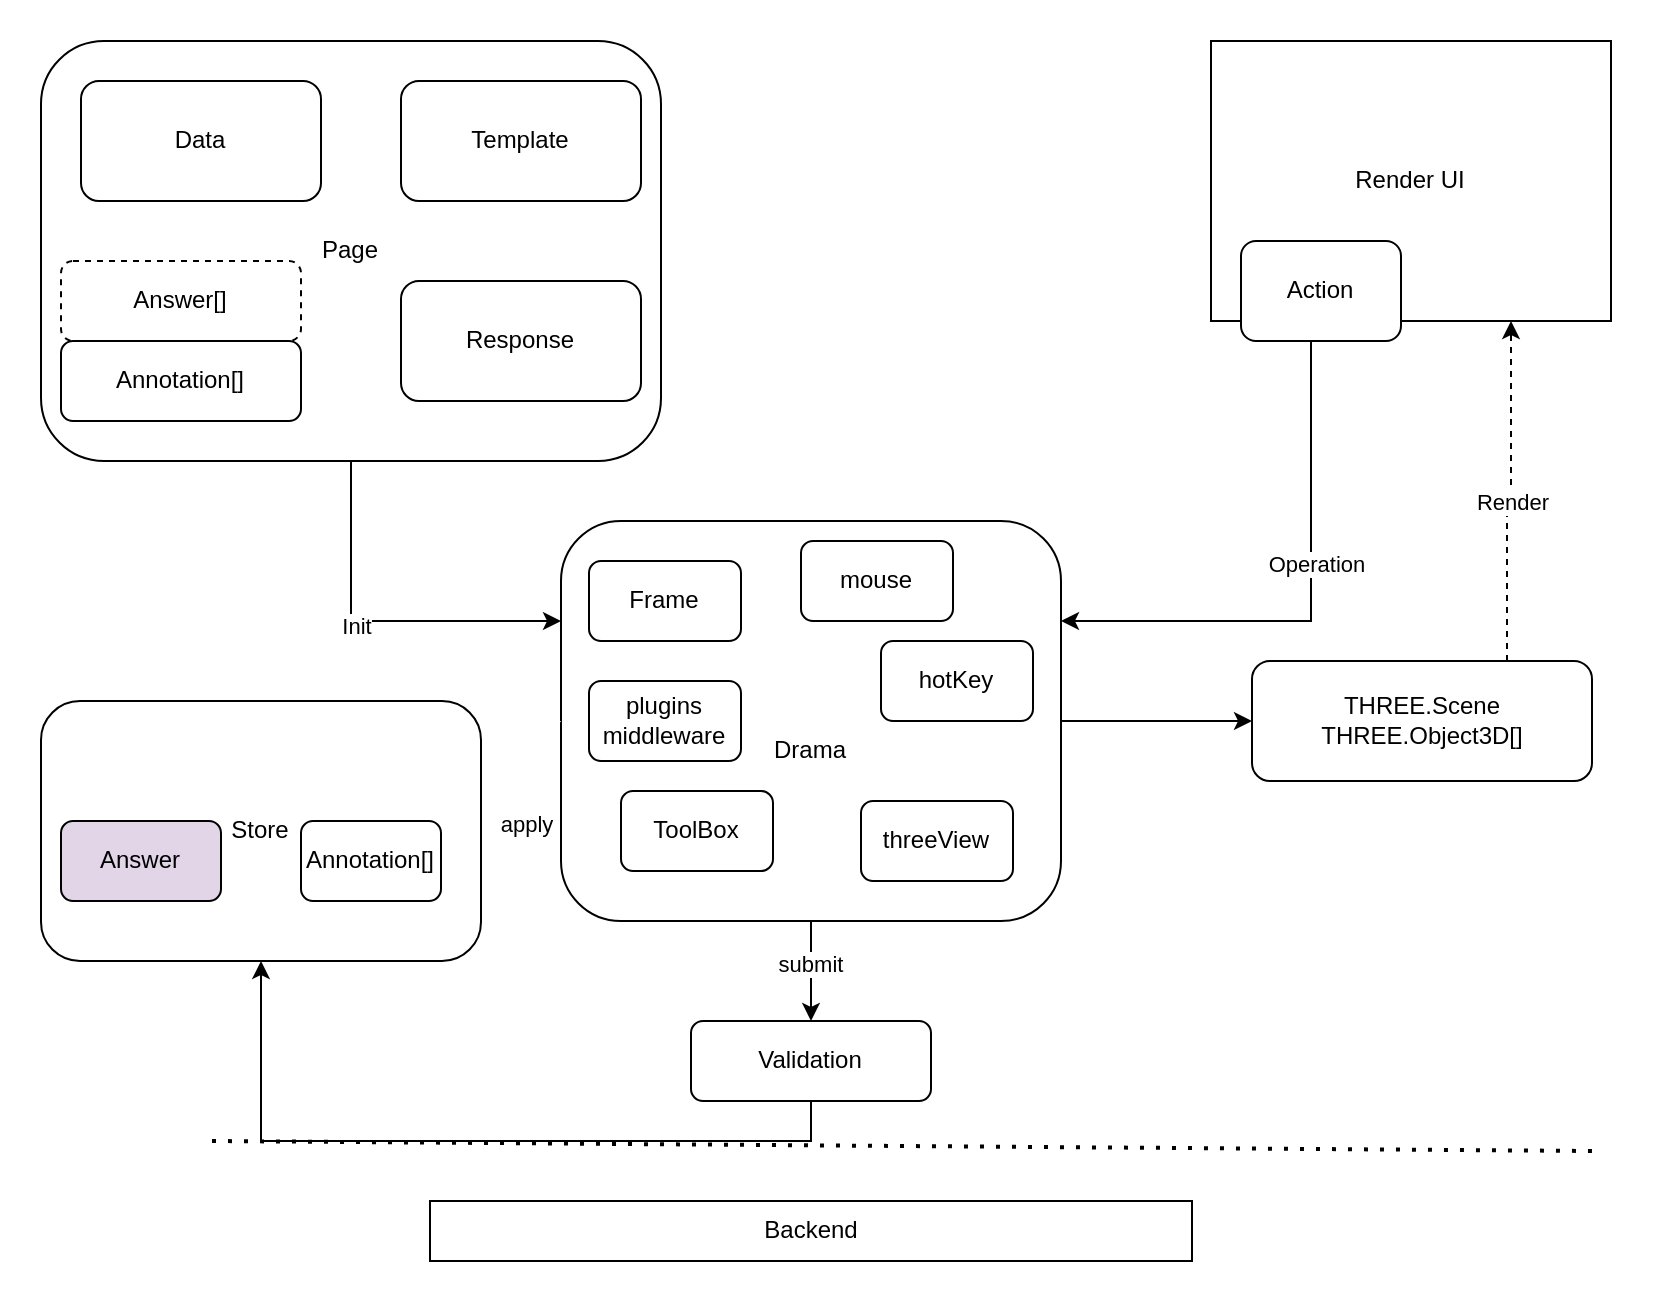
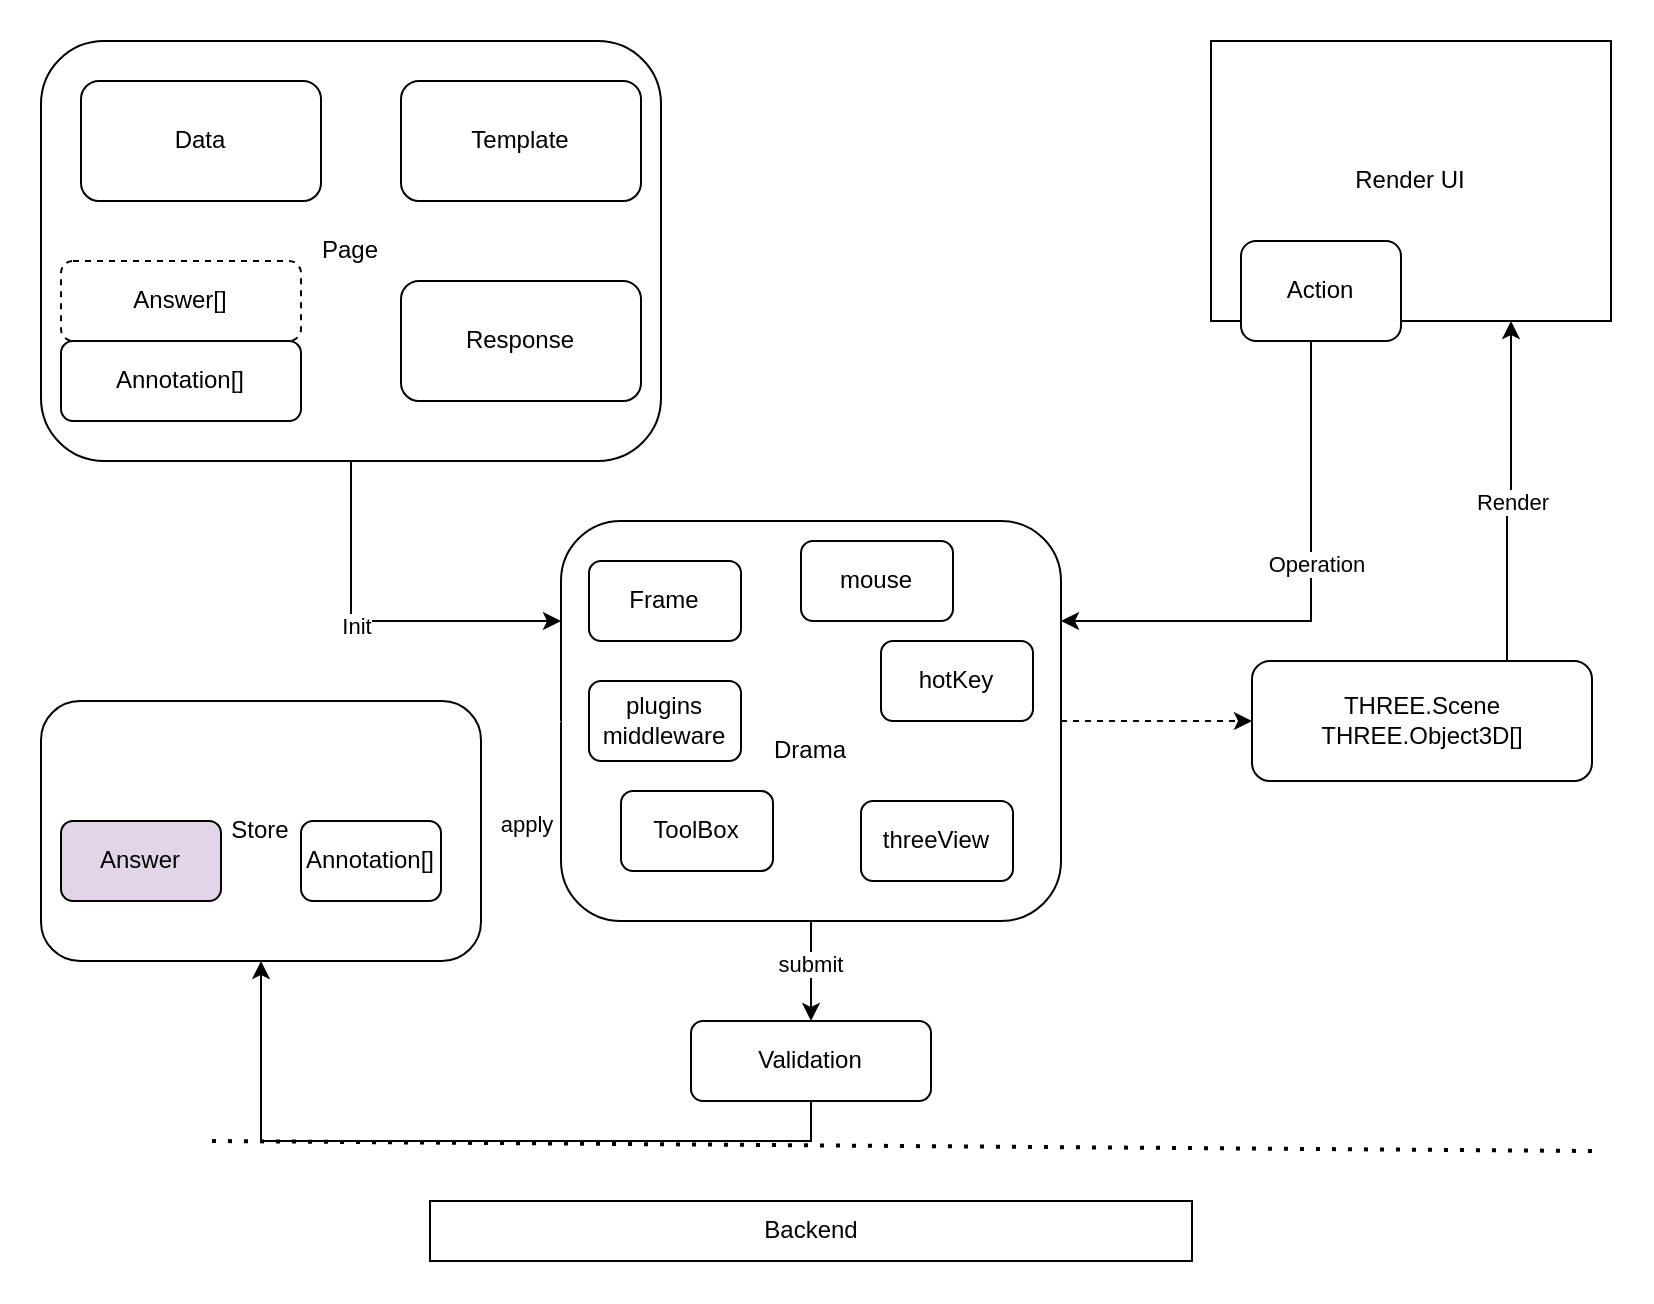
edge "THREE.Scene THREE.Object3D[]" -> "Render UI": style dashed -> solid
edge "Drama" -> "THREE.Scene THREE.Object3D[]": style solid -> dashed
